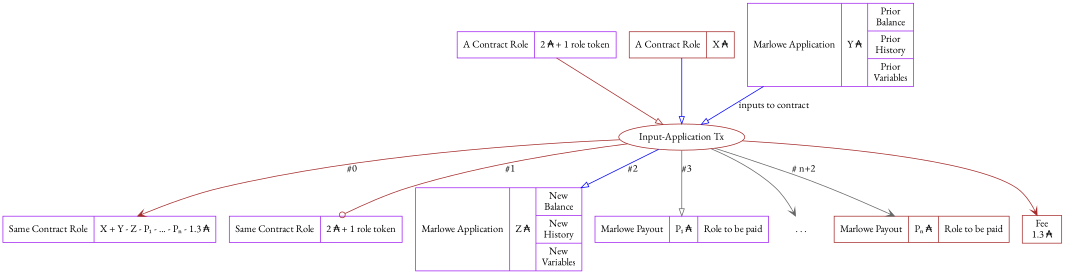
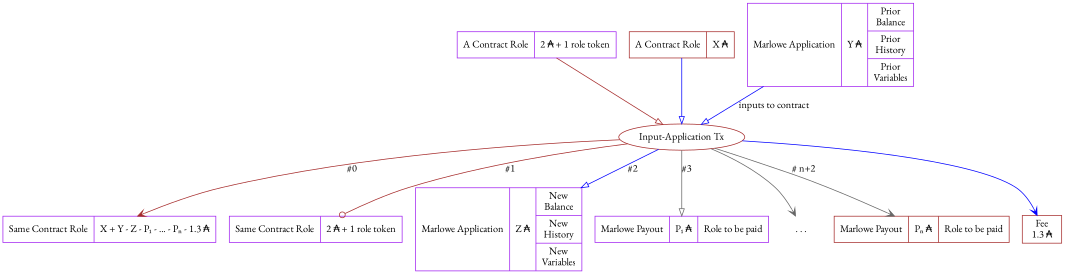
edge "Input-Application Tx" -> "Fee 1.3 ₳": color brown -> blue
